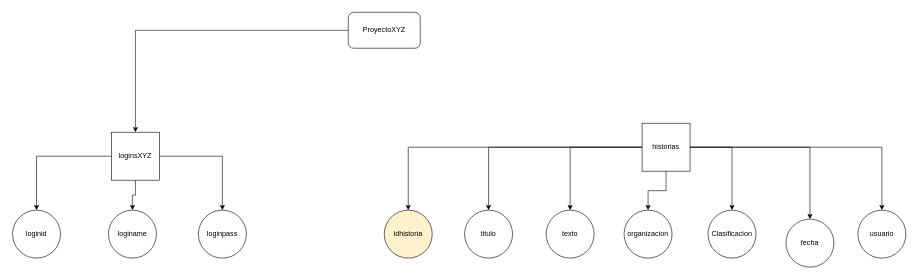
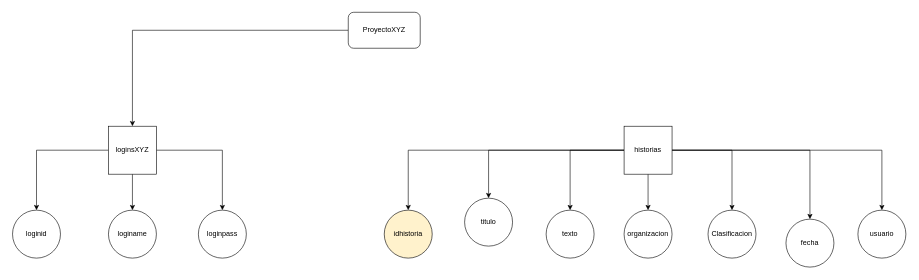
node "historias": moved (666, 147) -> (648, 150)
node "loginsXYZ": moved (135, 156) -> (132, 150)
node "titulo": moved (489, 234) -> (489, 222)
